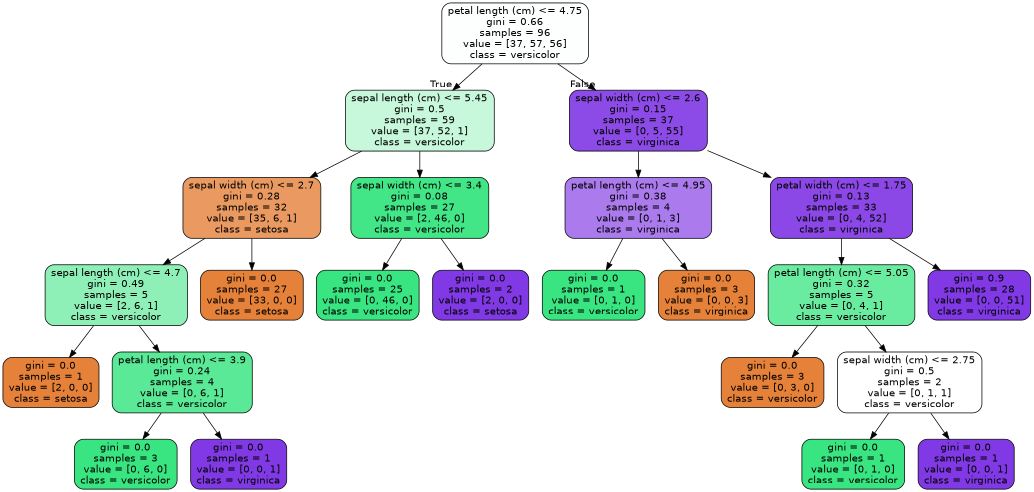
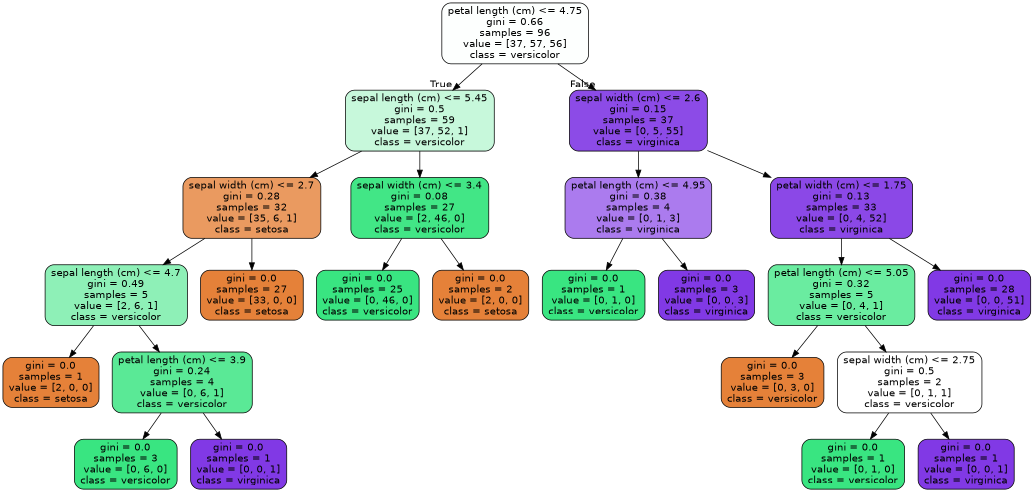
node "gini = 0.0 samples = 2 value = [2, 0, 0] class = setosa": fillcolor #8139e5 -> #e58139
node "gini = 0.0 samples = 3 value = [0, 0, 3] class = virginica": fillcolor #e58139 -> #8139e5
node "gini = 0.9 samples = 28 value = [0, 0, 51] class = virginica": label "gini = 0.9 samples = 28 value = [0, 0, 51] class = virginica" -> "gini = 0.0 samples = 28 value = [0, 0, 51] class = virginica"
